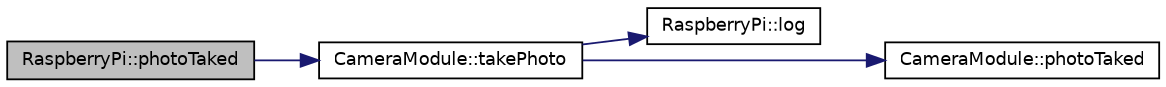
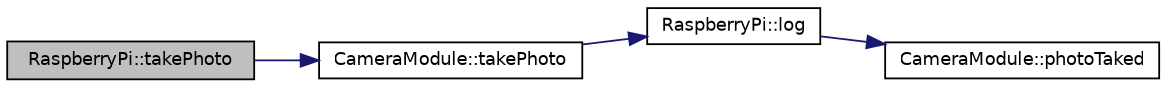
node "RaspberryPi::photoTaked": label "RaspberryPi::photoTaked" -> "RaspberryPi::takePhoto"
edge "CameraModule::takePhoto" -> "CameraModule::photoTaked": now "RaspberryPi::log" -> "CameraModule::photoTaked"
